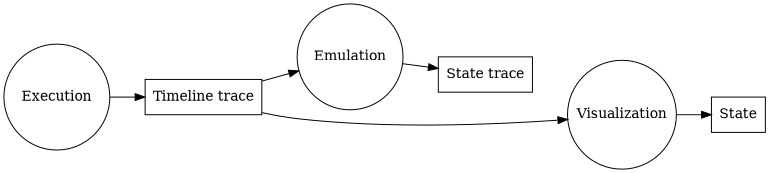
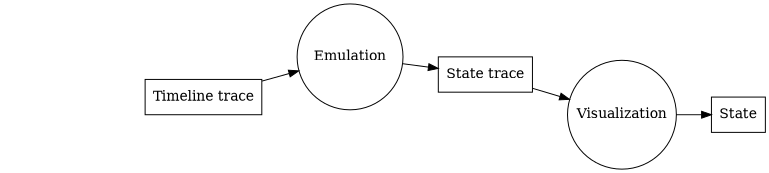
node "Execution": removed
edge "Timeline trace" -> "Visualization": now "State trace" -> "Visualization"
